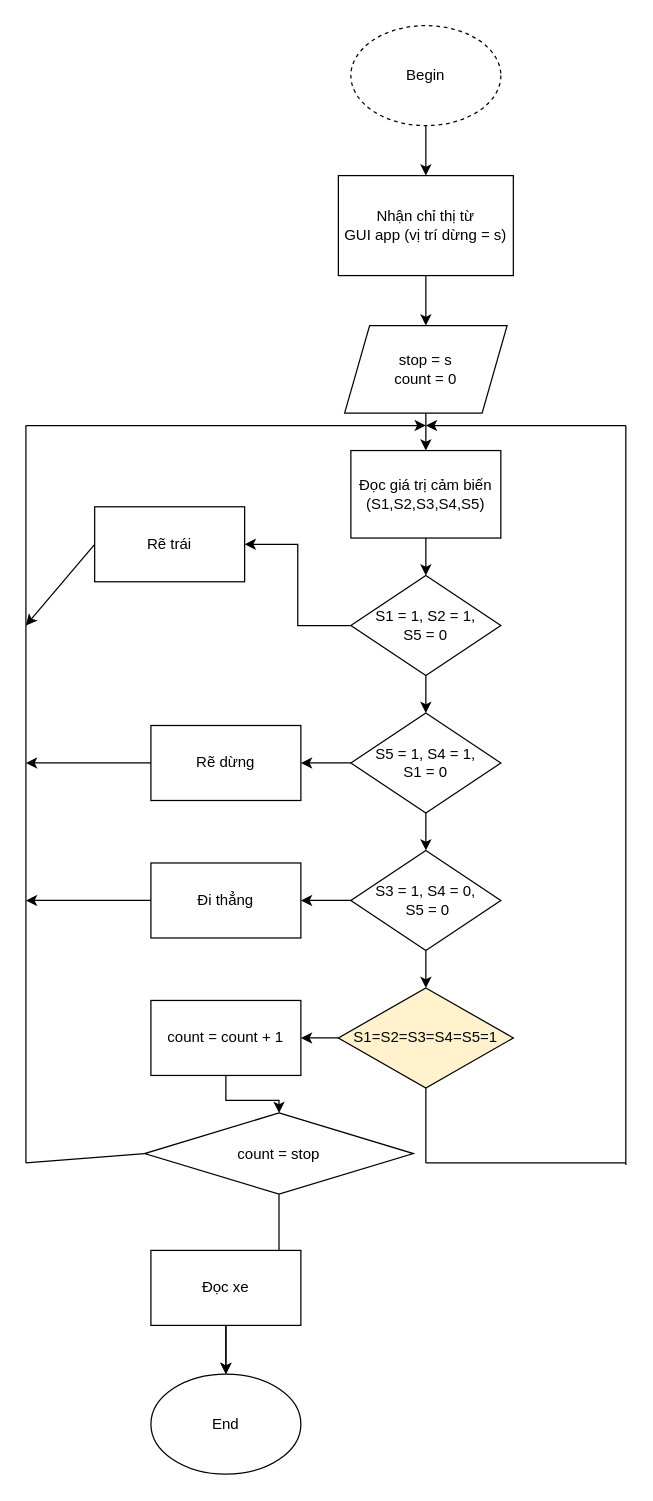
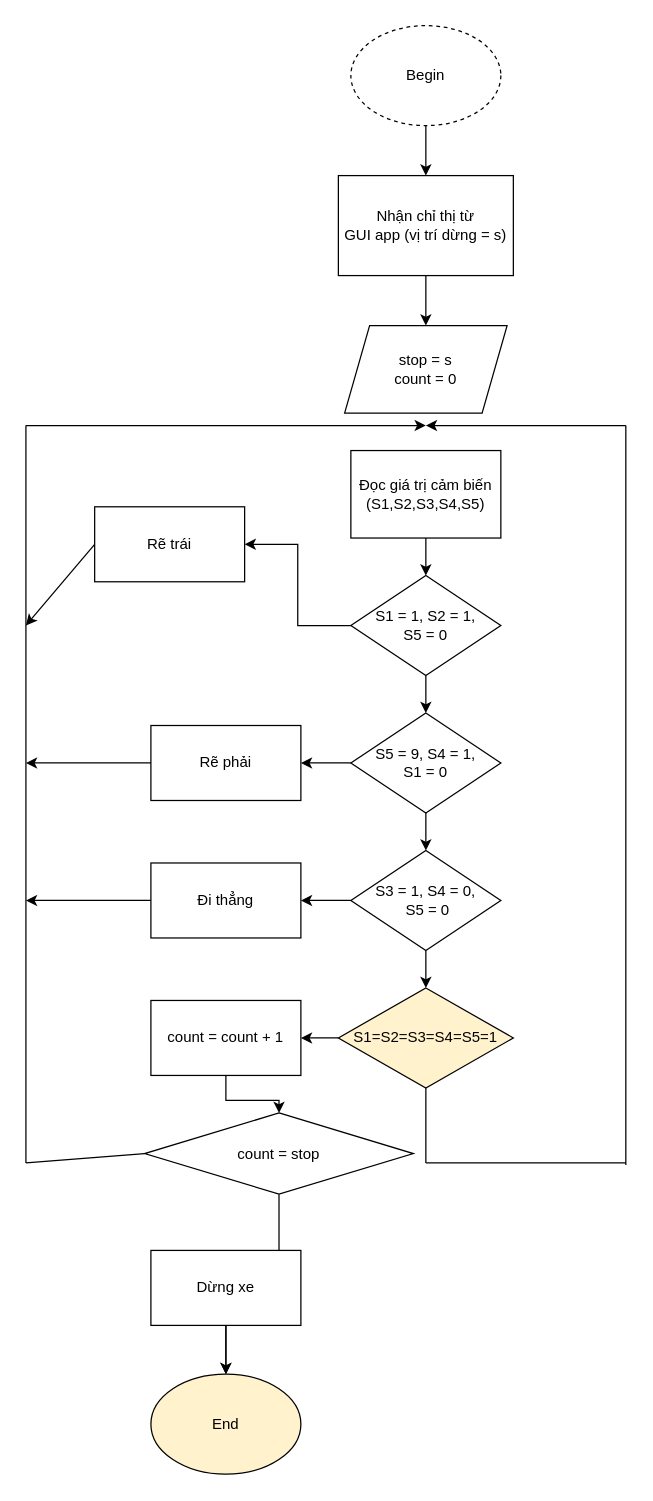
edge "stop = s count = 0" -> "Đọc giá trị cảm biến (S1,S2,S3,S4,S5)": removed
node "Rẽ dừng": label "Rẽ dừng" -> "Rẽ phải"
node "S5 = 1, S4 = 1, S1 = 0": label "S5 = 1, S4 = 1, S1 = 0" -> "S5 = 9, S4 = 1, S1 = 0"
node "Đọc xe": label "Đọc xe" -> "Dừng xe"
node "End": fillcolor #ffffff -> #fff2cc
